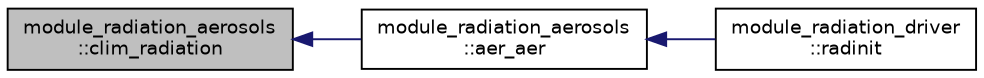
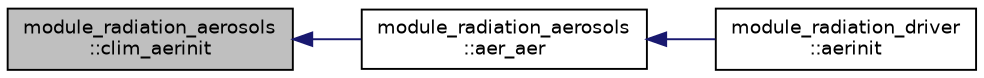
node "module_radiation_aerosols ::clim_radiation": label "module_radiation_aerosols ::clim_radiation" -> "module_radiation_aerosols ::clim_aerinit"
node "module_radiation_driver ::radinit": label "module_radiation_driver ::radinit" -> "module_radiation_driver ::aerinit"
